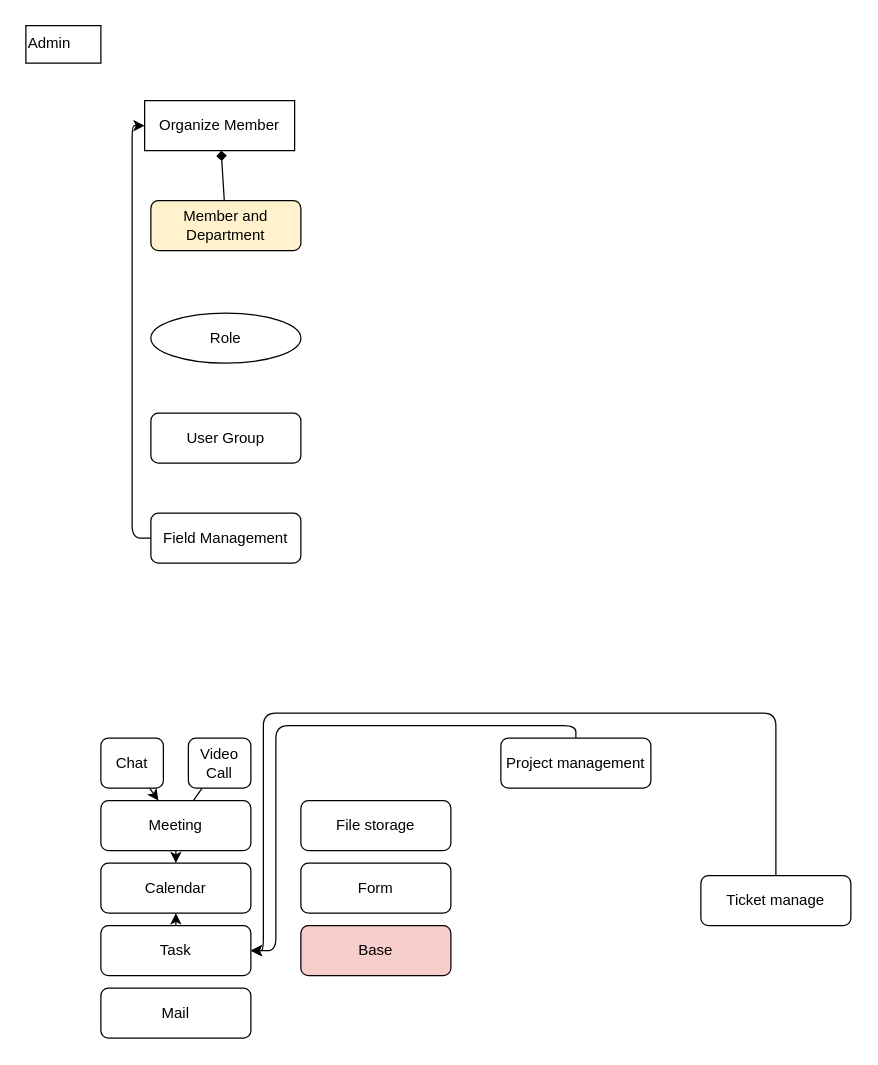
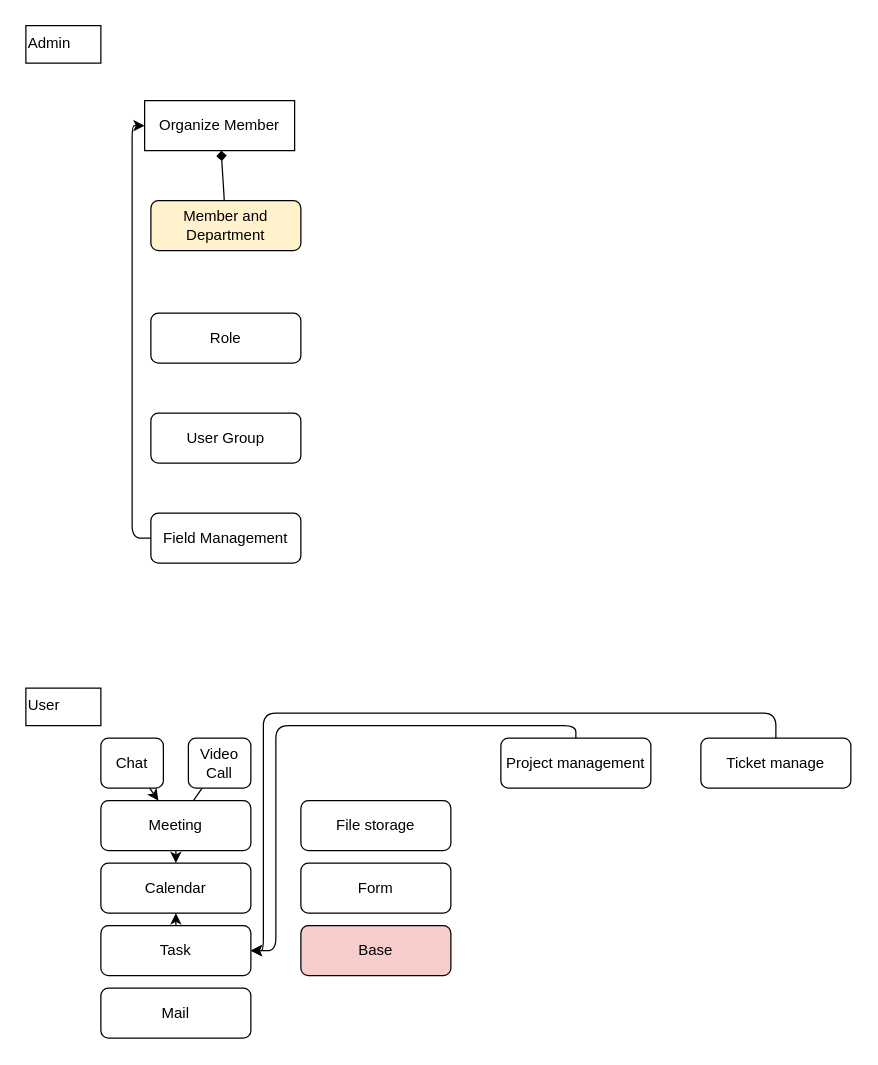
node "Role": shape ellipse -> rounded rectangle
node "User": added
node "Ticket manage": moved (776, 901) -> (776, 763)
